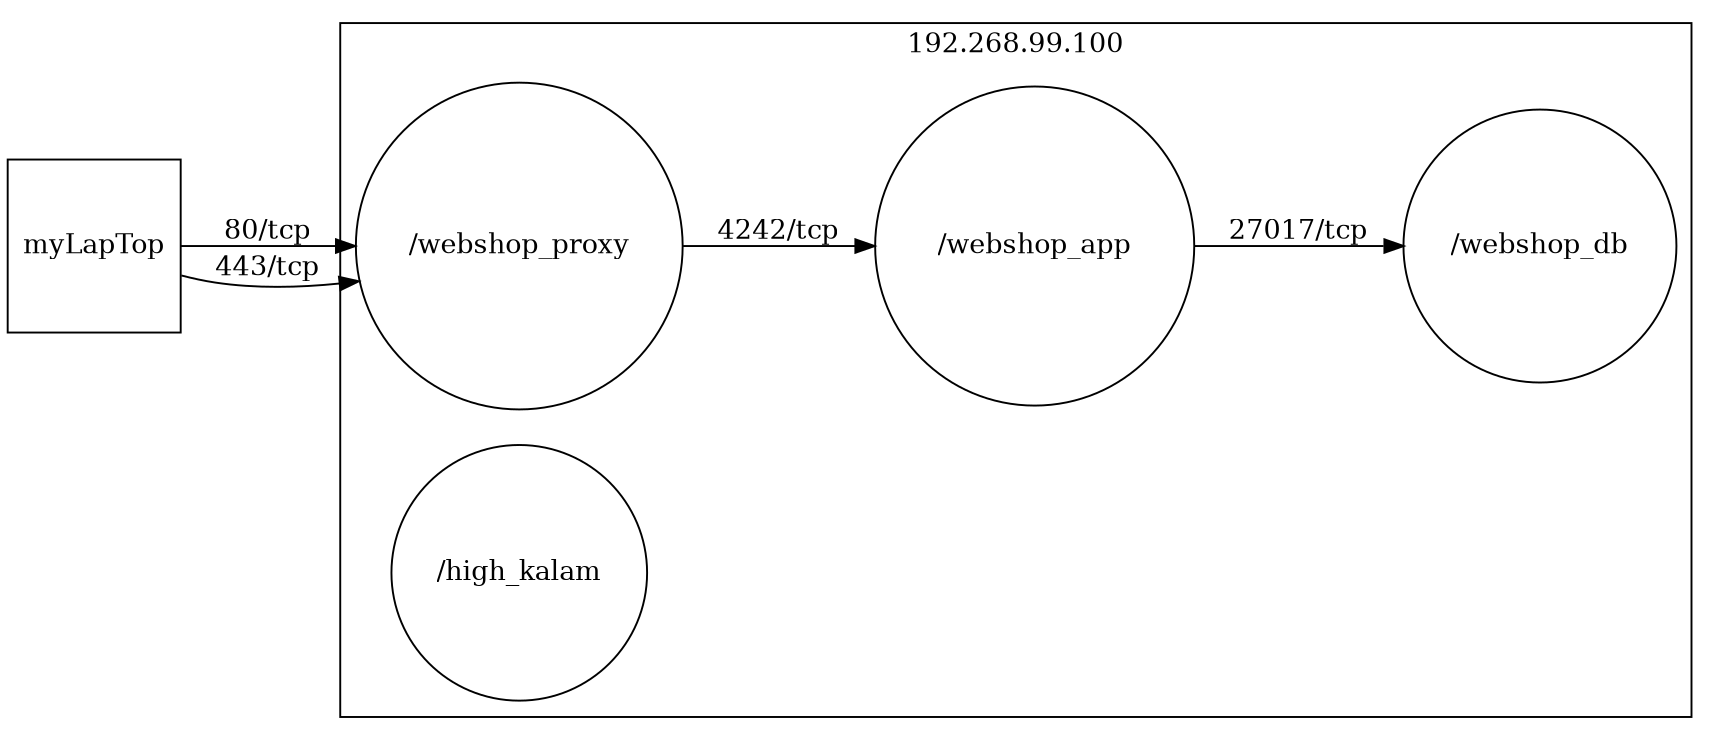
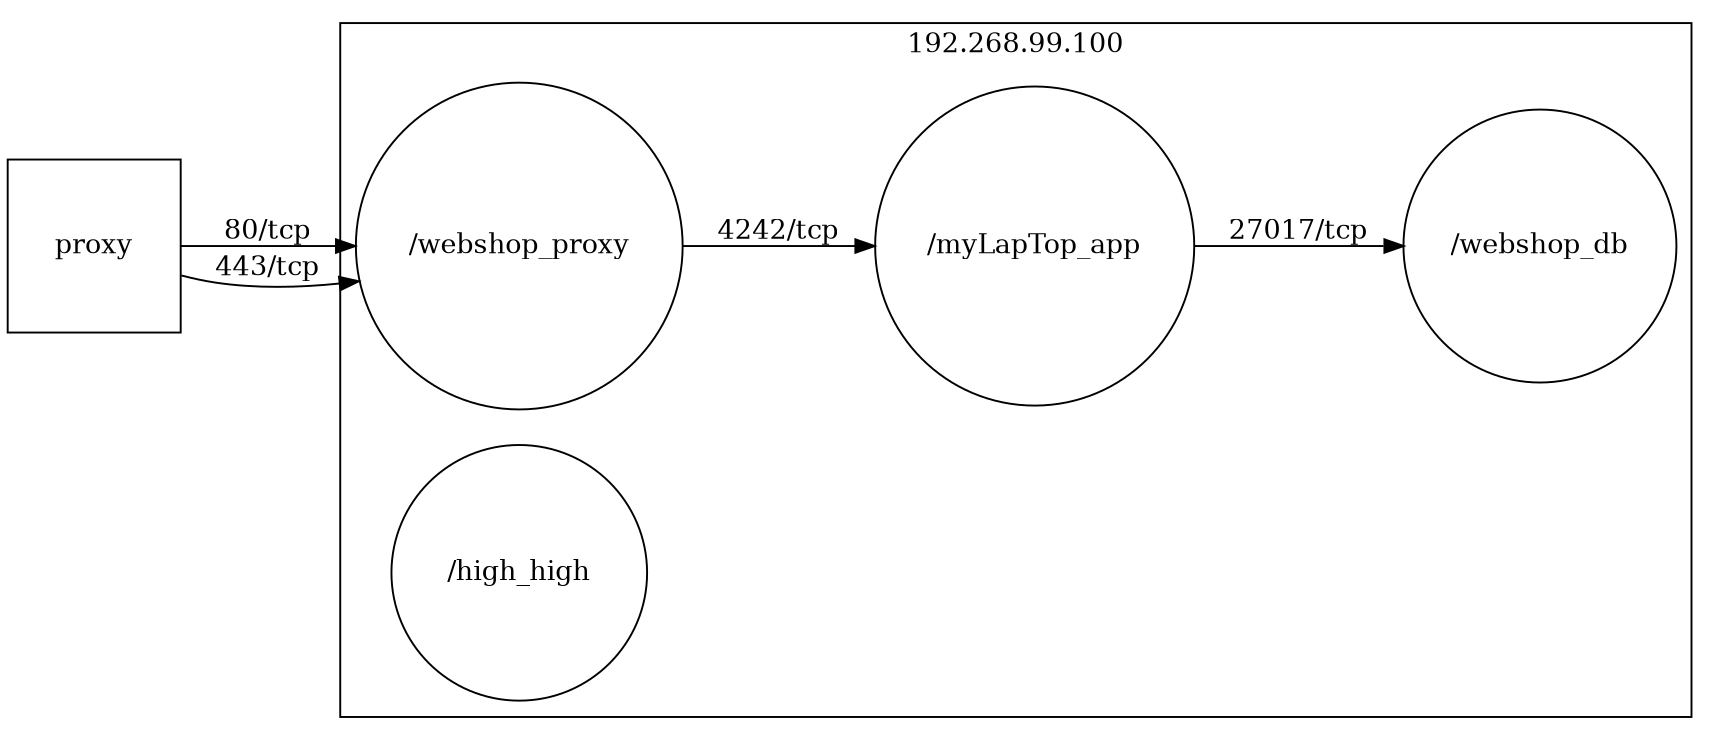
node "myLapTop": label "myLapTop" -> "proxy"
node "/webshop_app": label "/webshop_app" -> "/myLapTop_app"
node "/high_kalam": label "/high_kalam" -> "/high_high"
